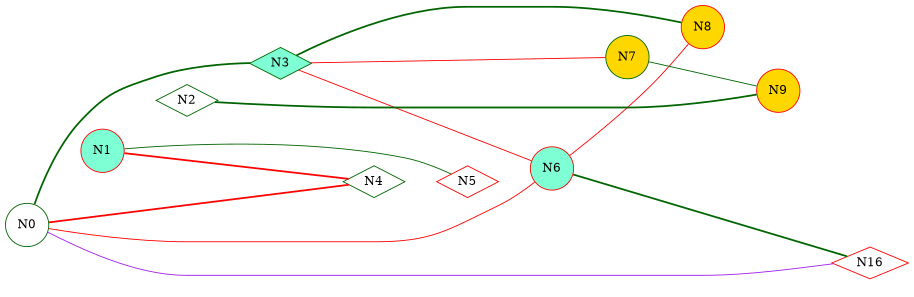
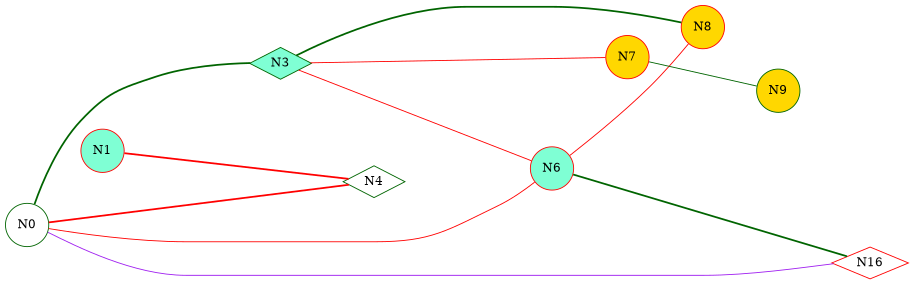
node "N7": color darkgreen -> red
node "N9": color red -> darkgreen
node "N2": removed
node "N5": removed
